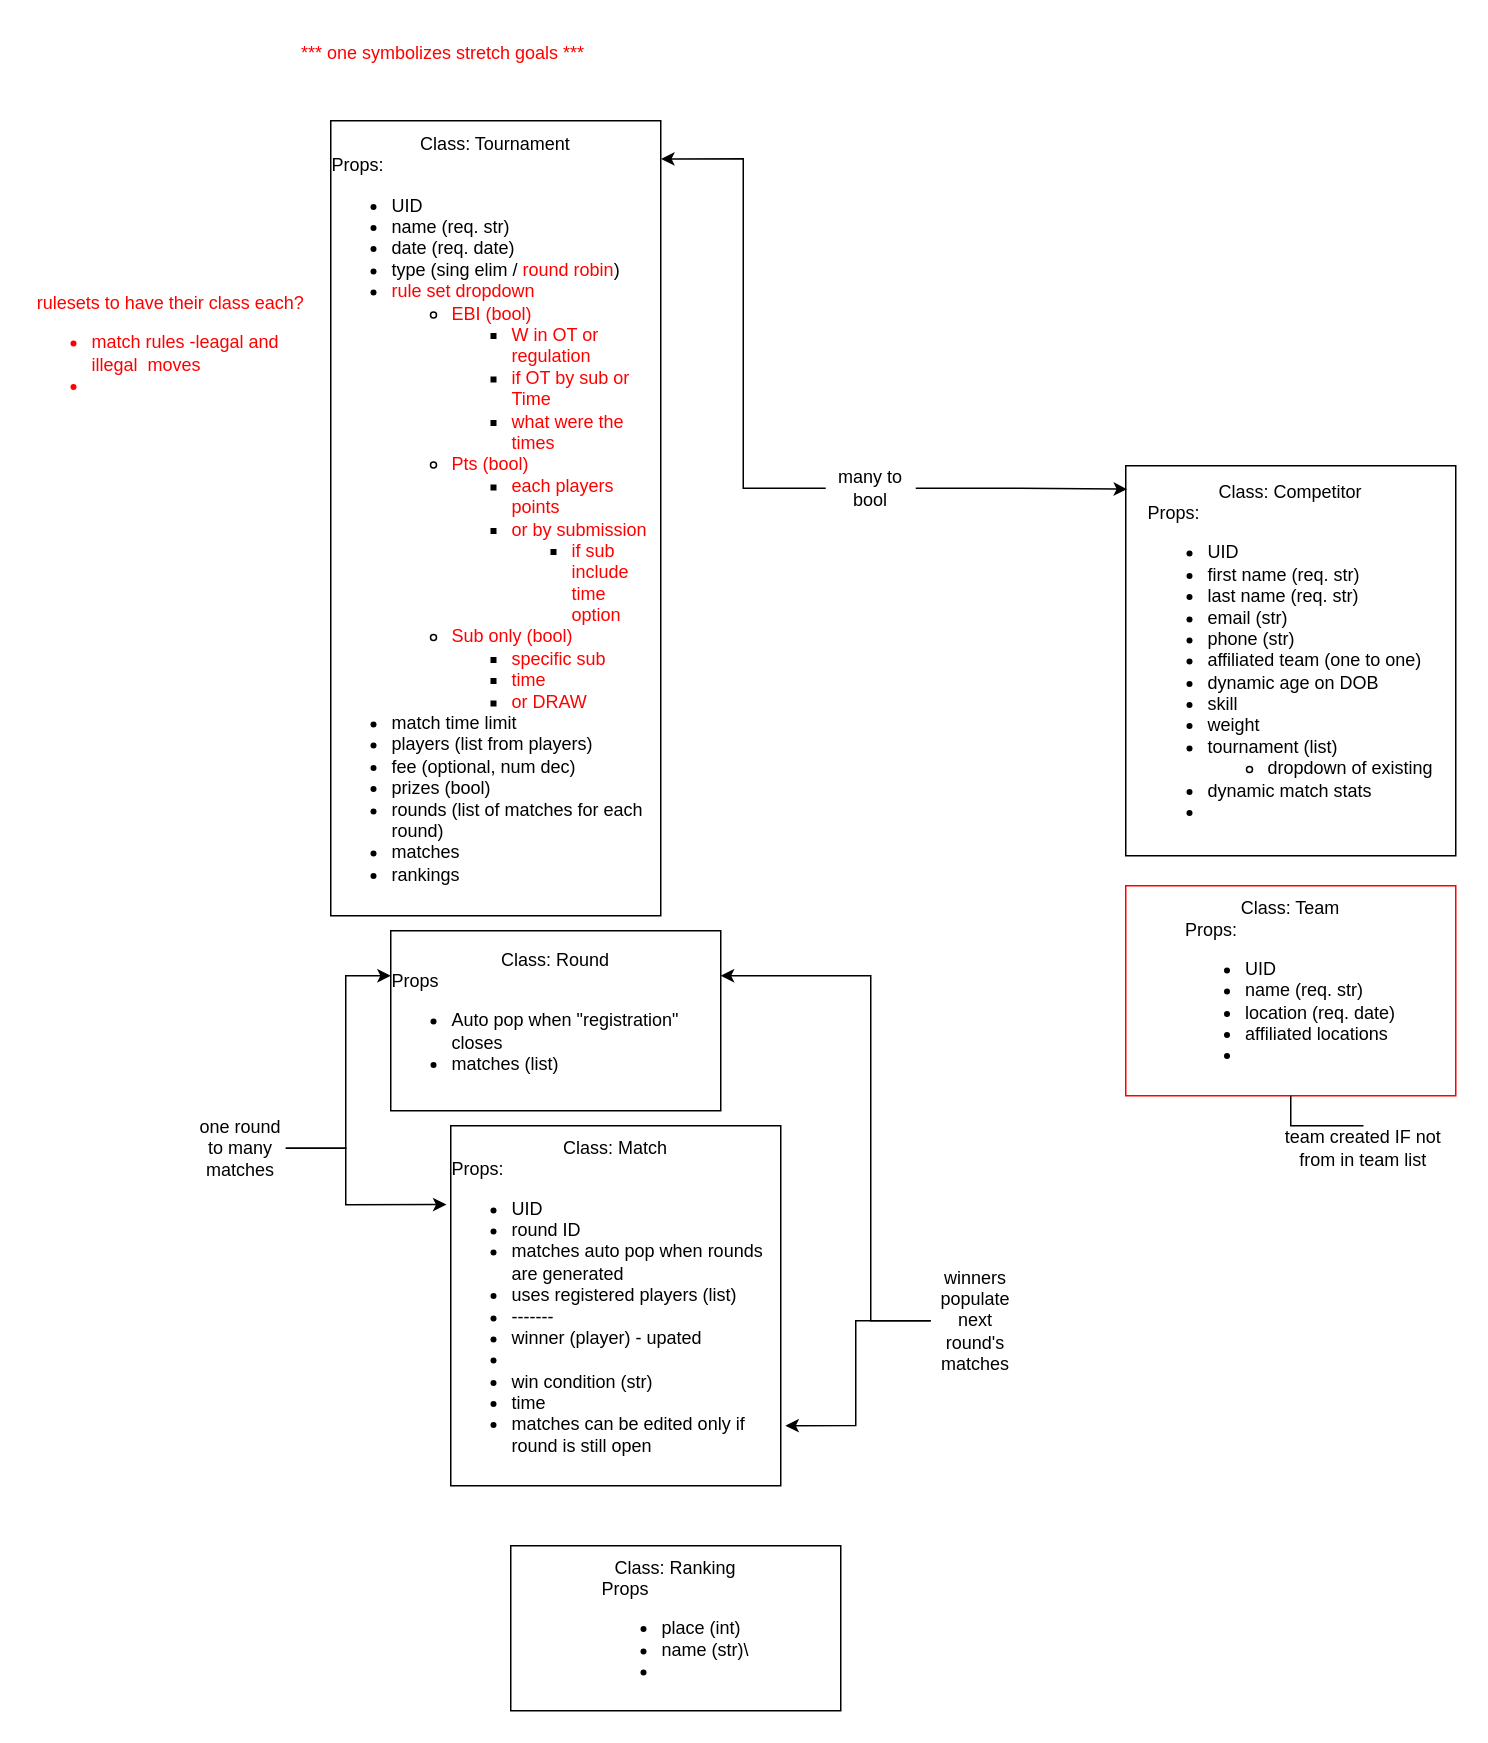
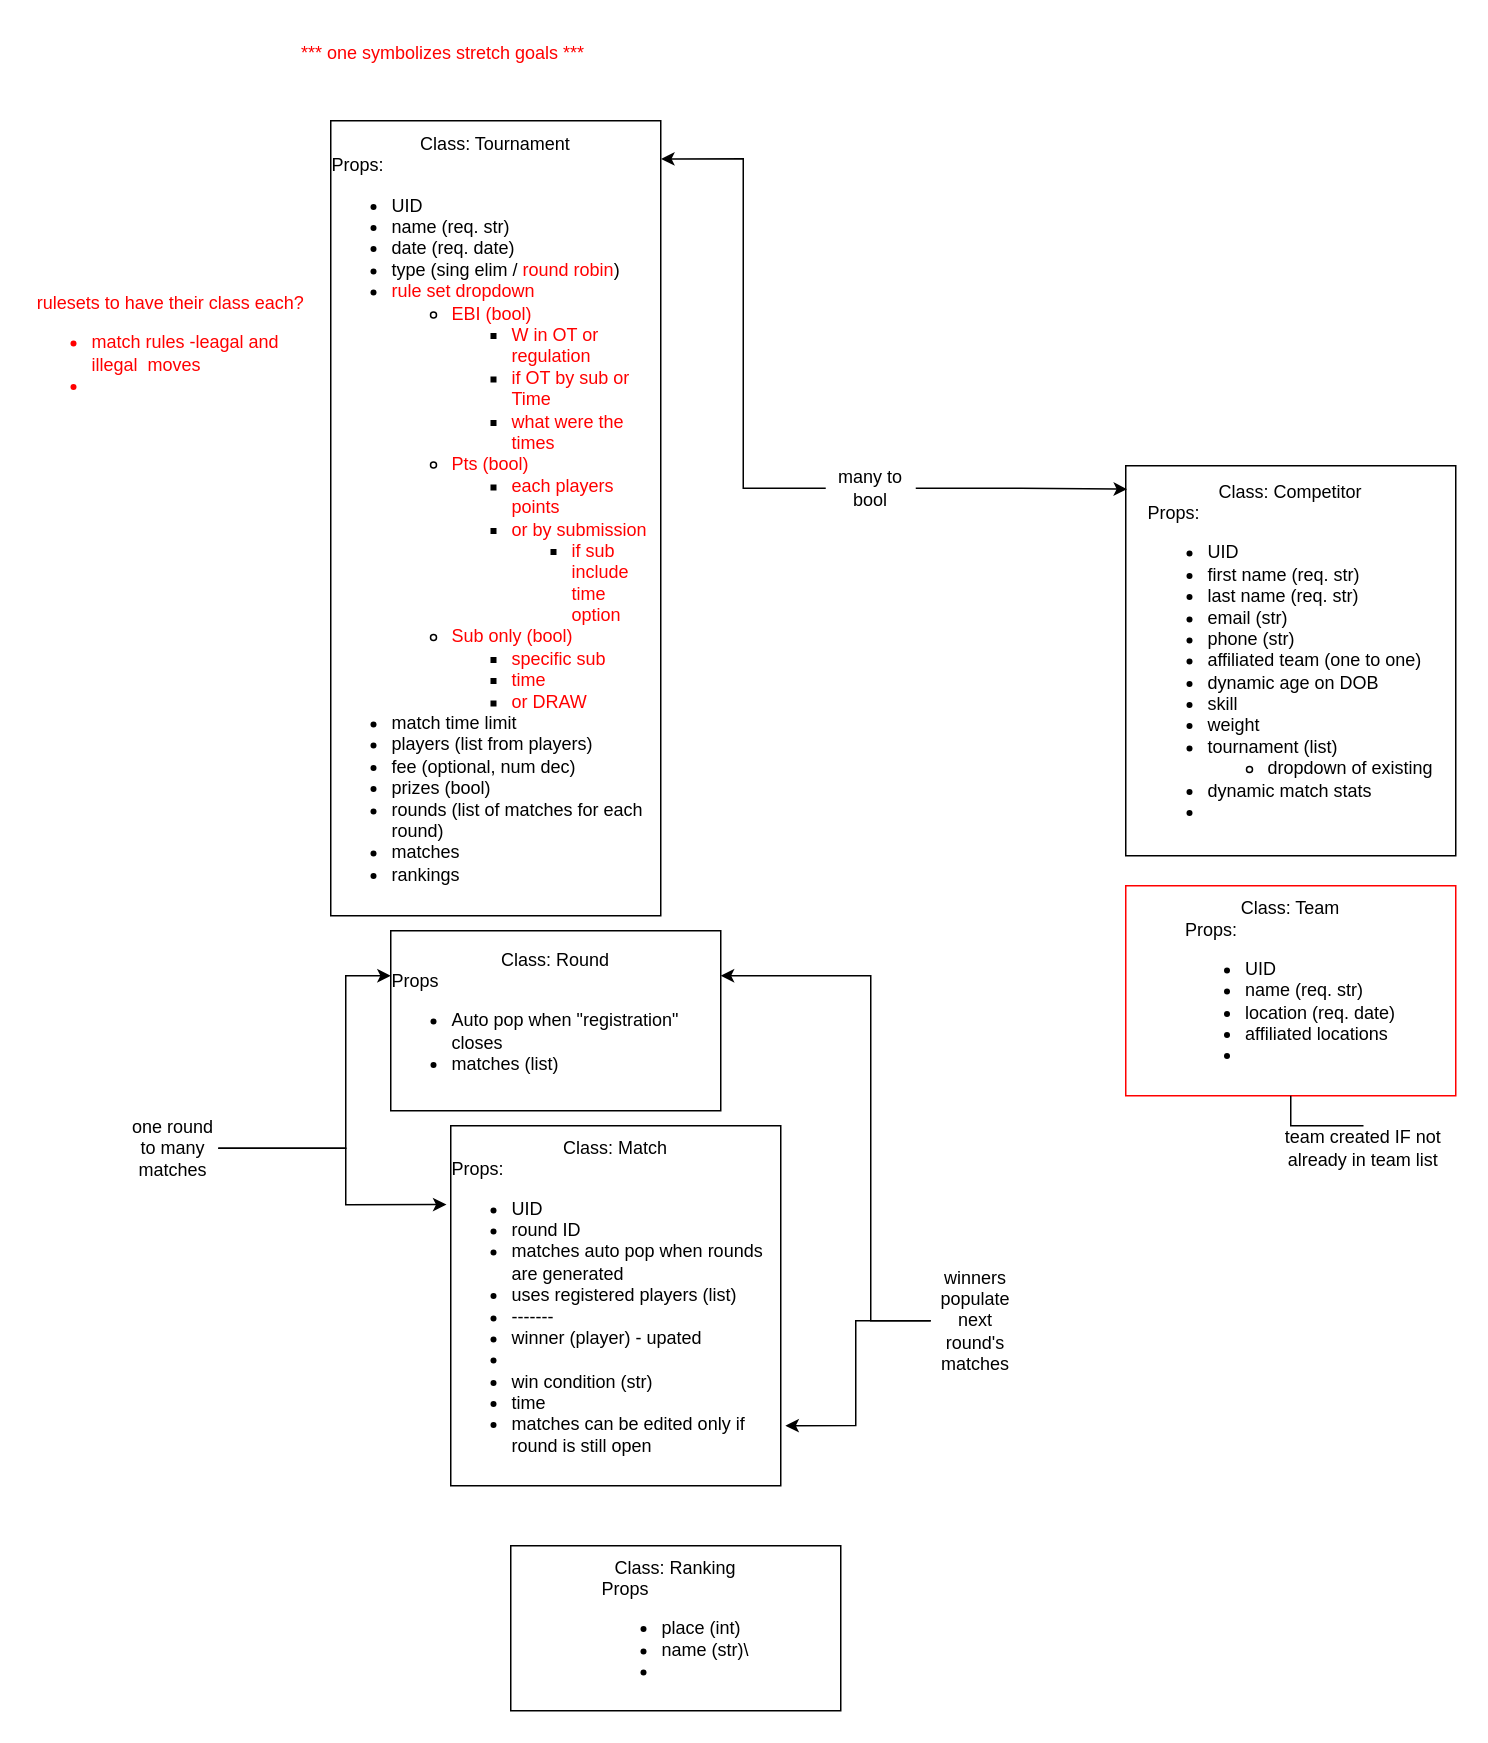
node "one round to many matches": moved (241, 1148) -> (173, 1148)
node "team created IF not from in team list": label "team created IF not from in team list" -> "team created IF not already in team list"
